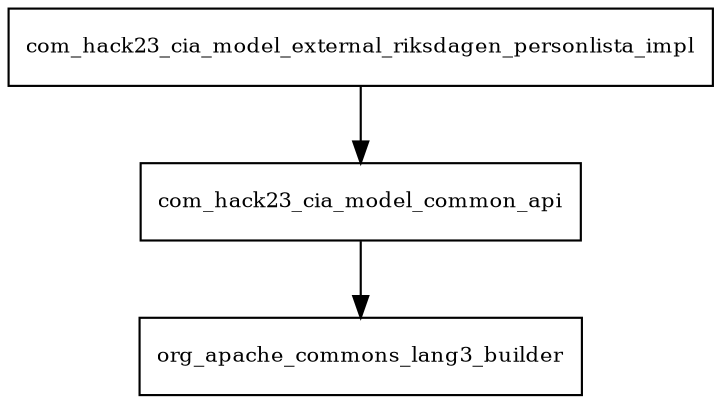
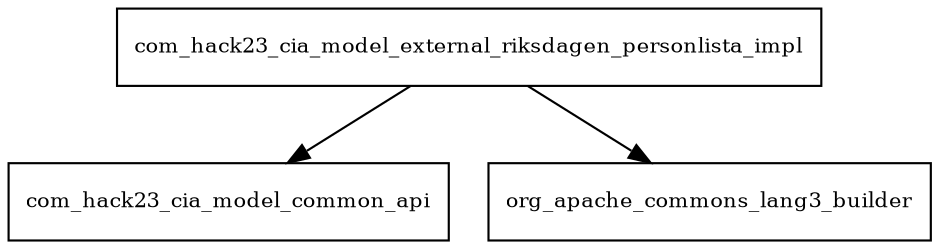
edge "com_hack23_cia_model_common_api" -> "org_apache_commons_lang3_builder": now "com_hack23_cia_model_external_riksdagen_personlista_impl" -> "org_apache_commons_lang3_builder"
